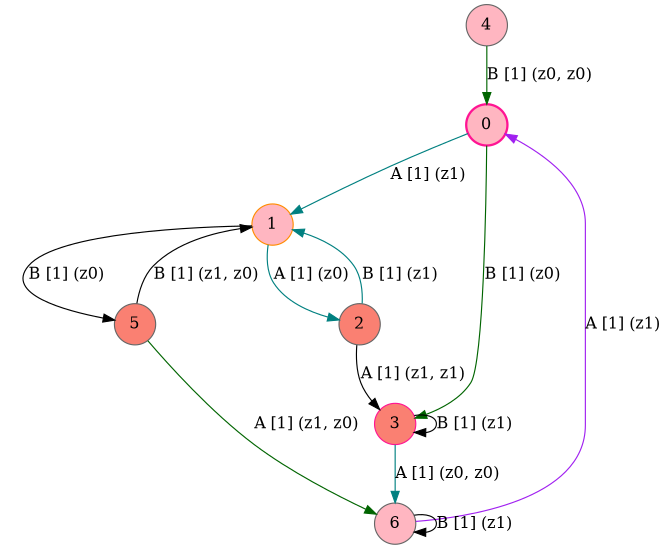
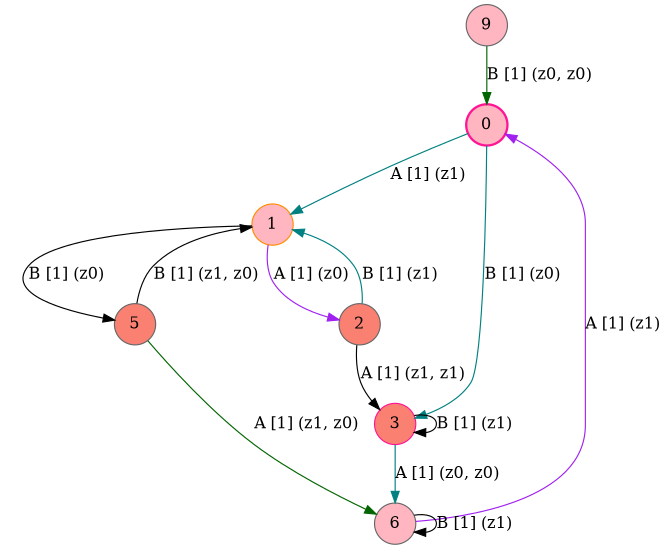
node "4": label "4" -> "9"
edge "0" -> "3": color darkgreen -> teal
edge "1" -> "2": color teal -> purple
